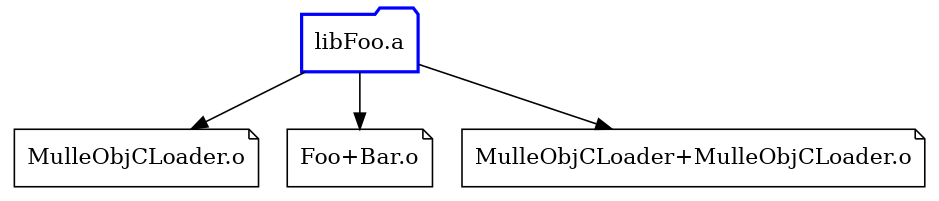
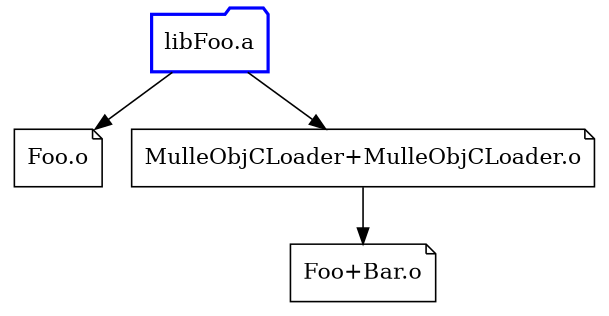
edge "libFoo.a" -> "Foo+Bar.o": now "MulleObjCLoader+MulleObjCLoader.o" -> "Foo+Bar.o"
node "MulleObjCLoader.o": label "MulleObjCLoader.o" -> "Foo.o"
